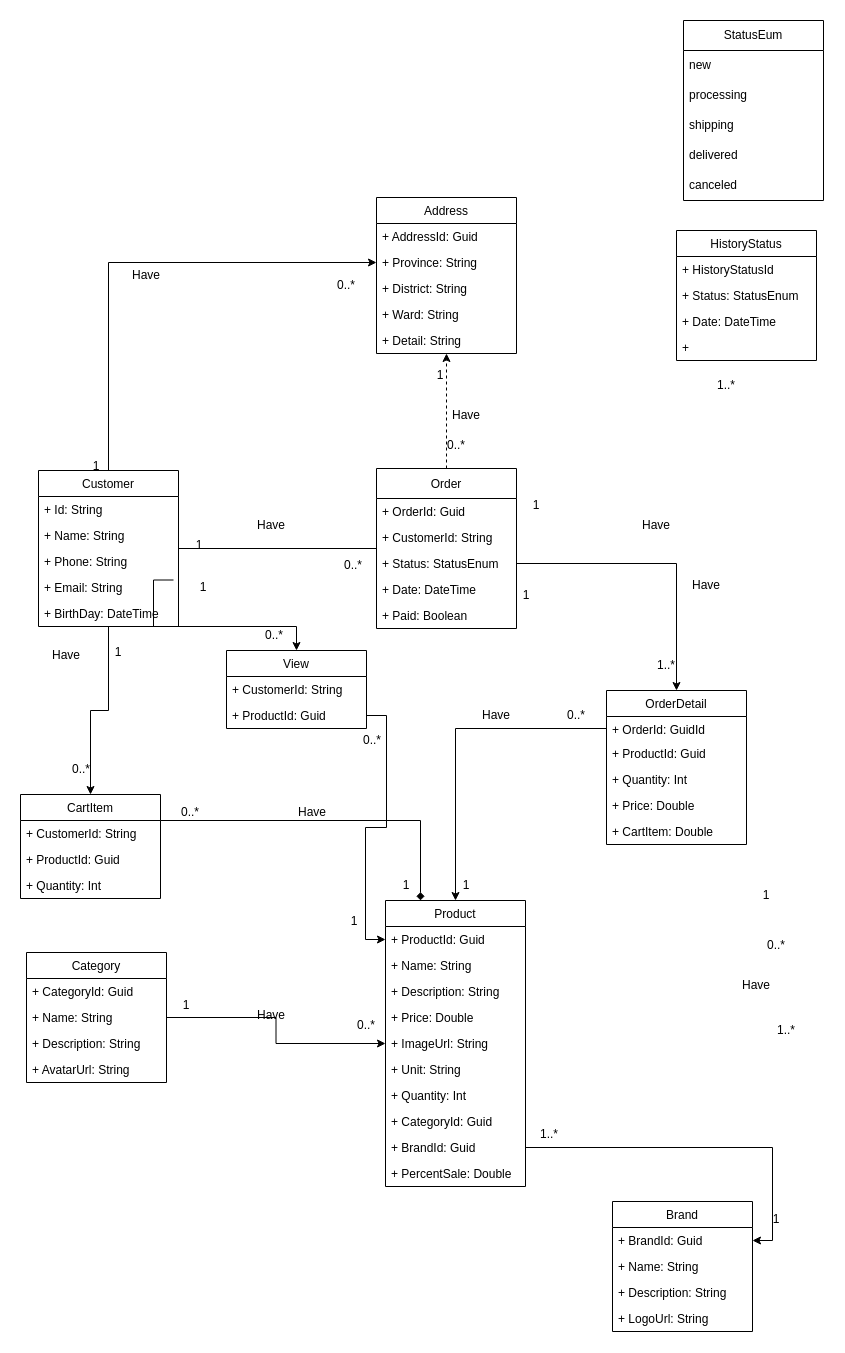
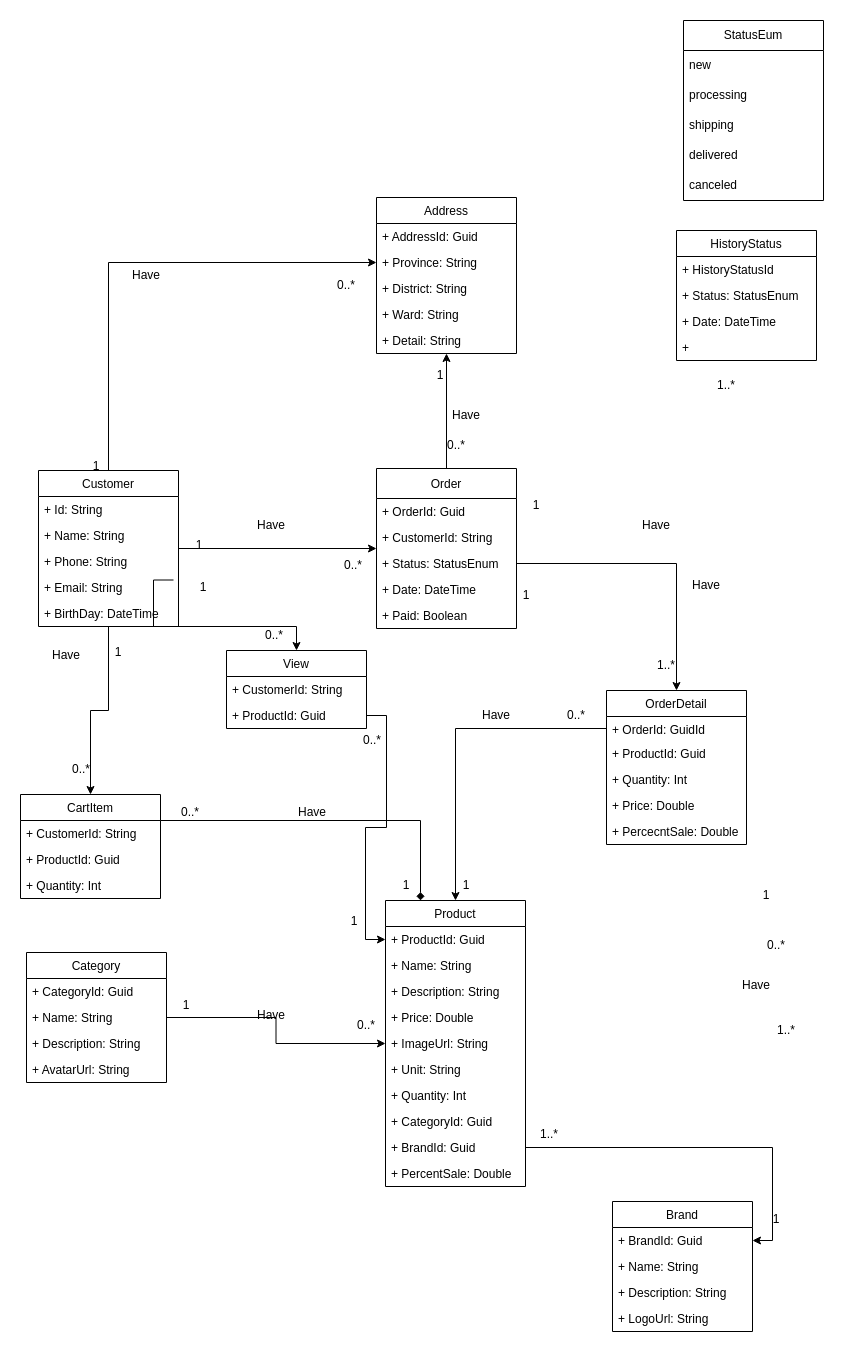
edge "Order" -> "Address": style dashed -> solid
edge "Customer" -- "Order": arrowhead none -> classic
node "+ CartItem: Double": label "+ CartItem: Double" -> "+ PercecntSale: Double"
